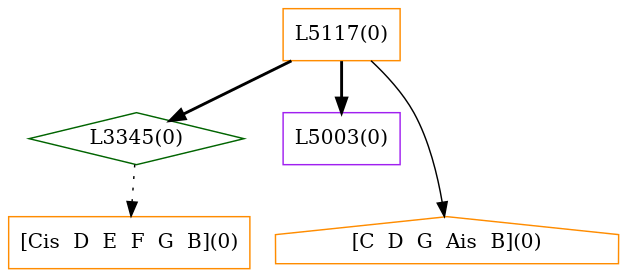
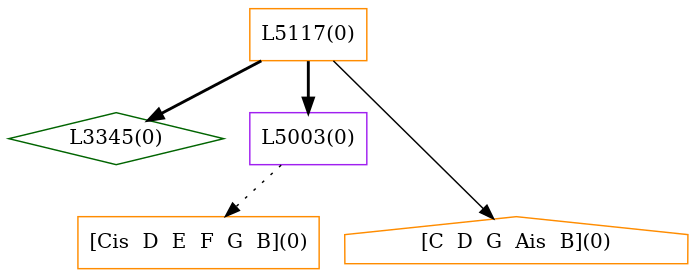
edge "L3345(0)" -> "[Cis  D  E  F  G  B](0)": now "L5003(0)" -> "[Cis  D  E  F  G  B](0)"
